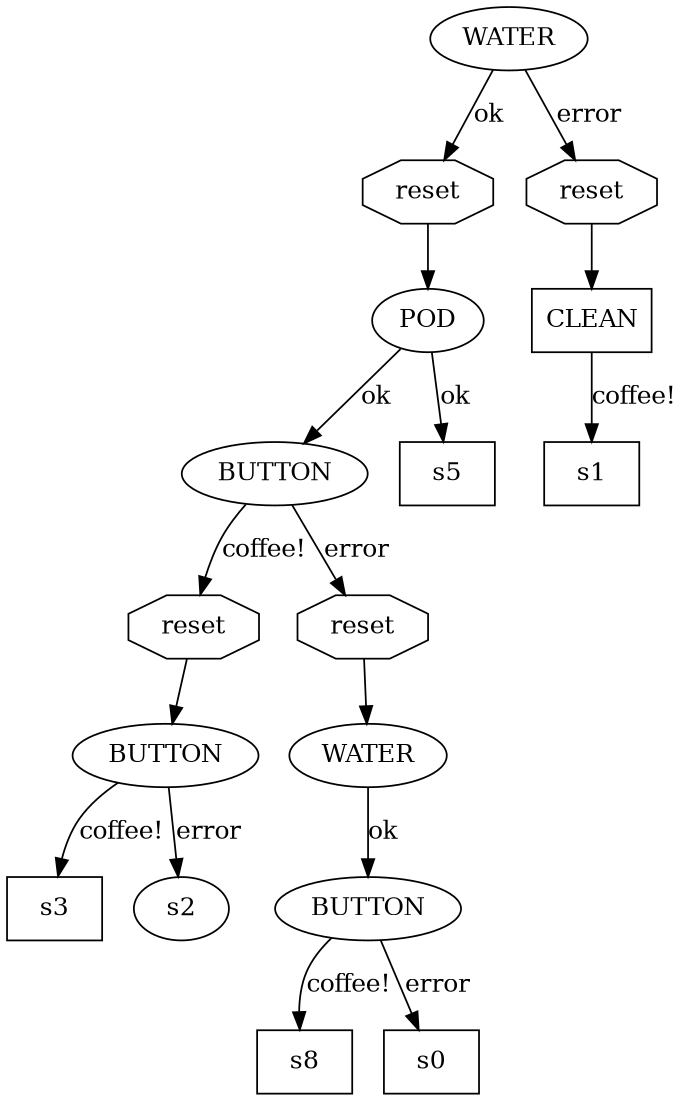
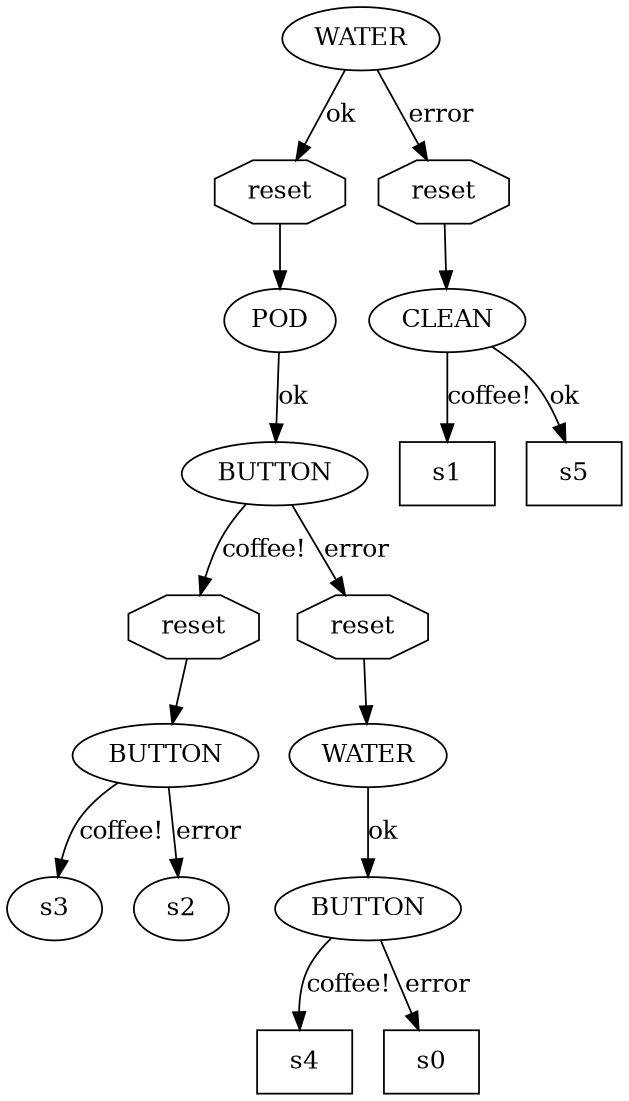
node "CLEAN": shape box -> ellipse
edge "POD" -> "s5": now "CLEAN" -> "s5"
node "s3": shape box -> ellipse
node "s8": label "s8" -> "s4"
